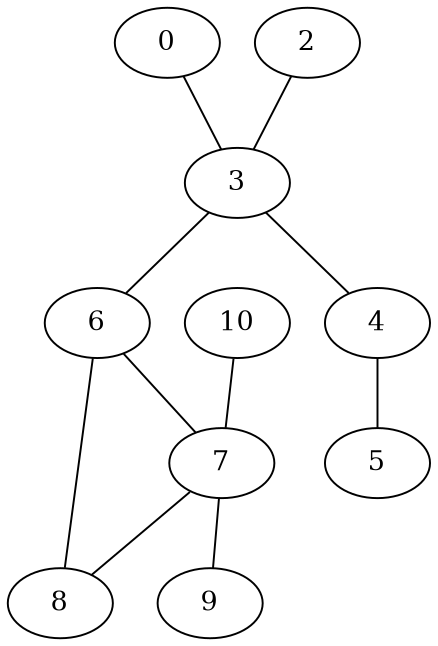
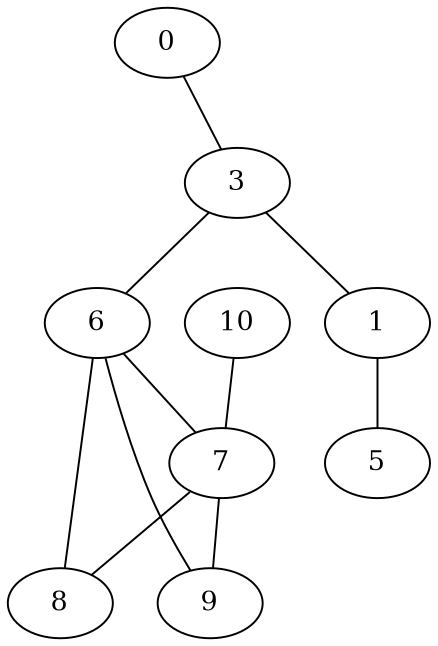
node "2": removed
node "4": label "4" -> "1"
edge "6" -- "9": added
